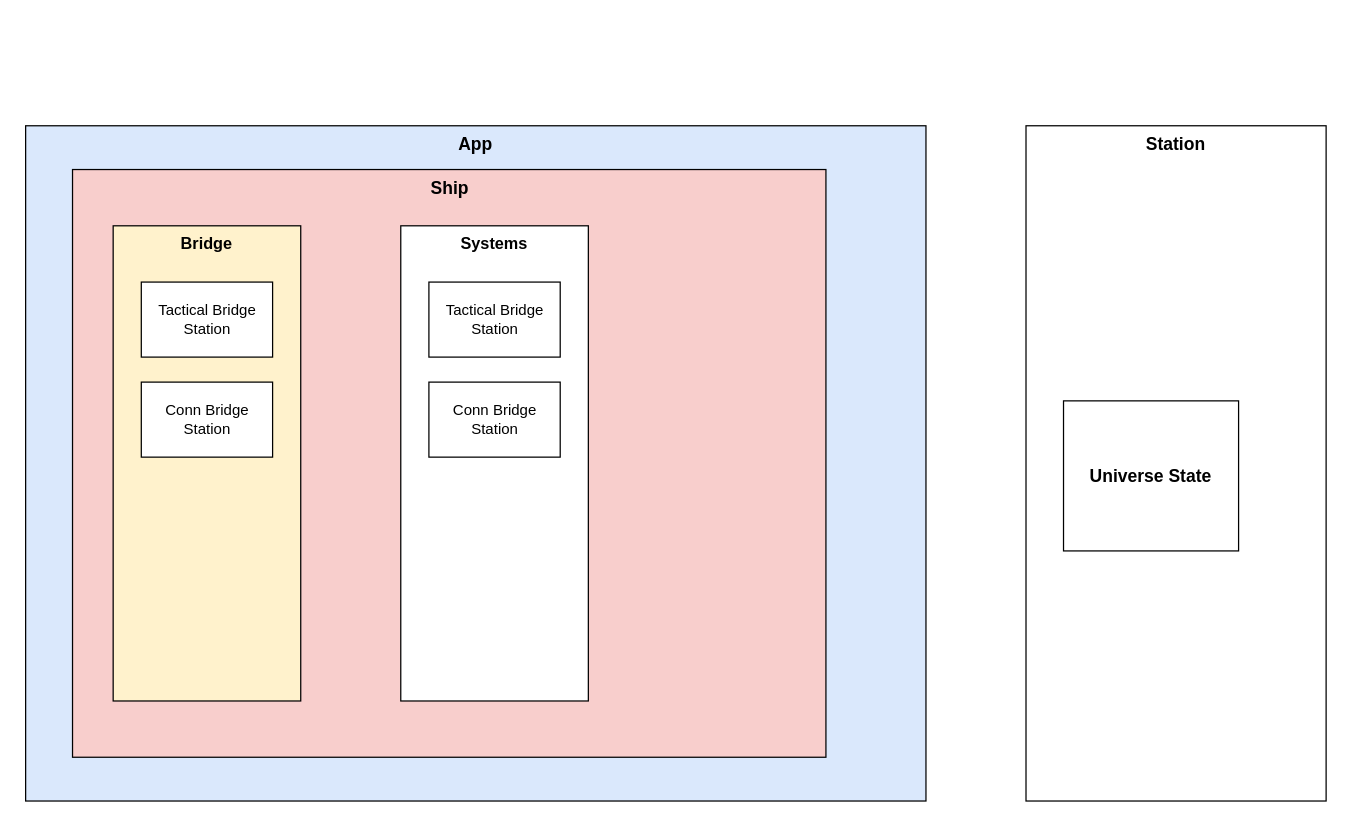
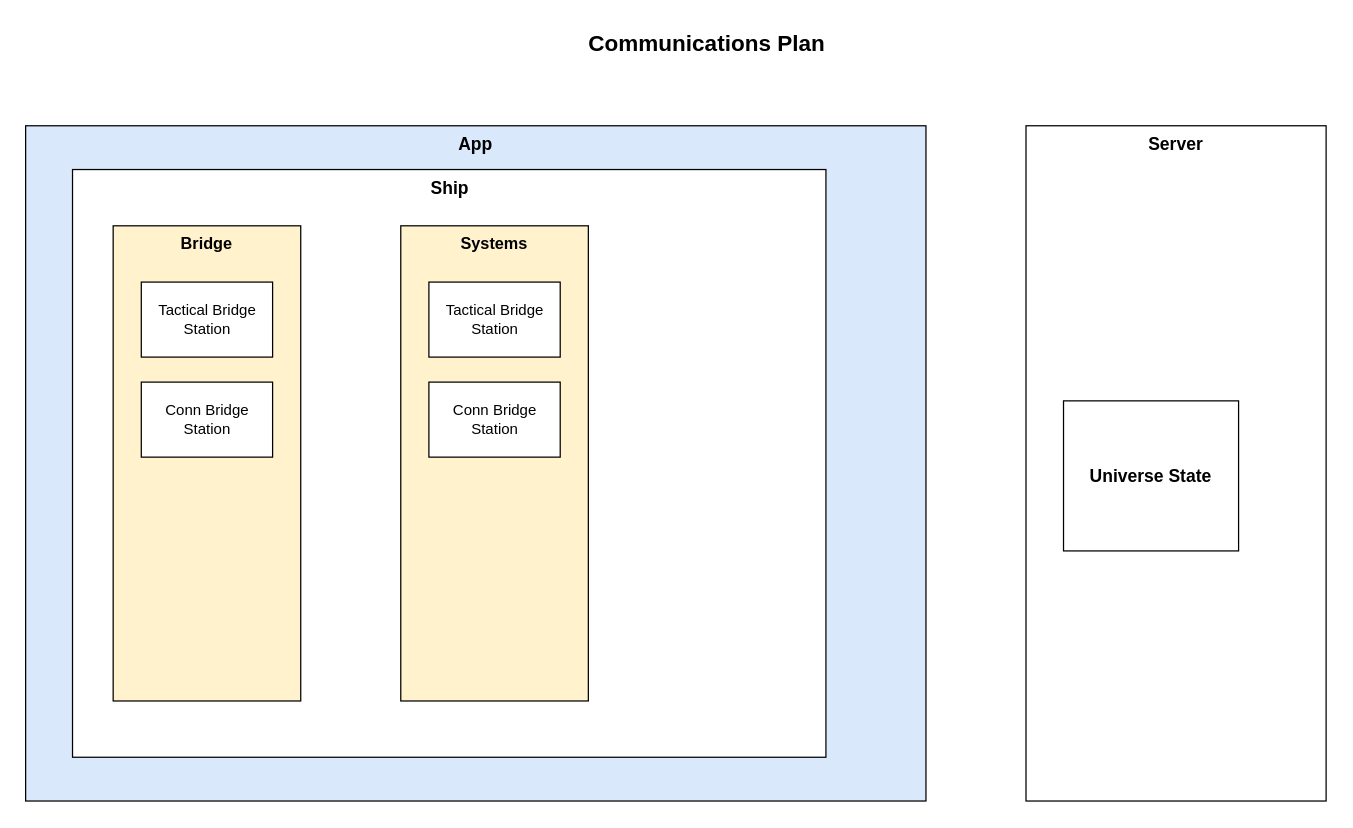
node "Communications Plan": added
node "Station": label "Station" -> "Server"
node "Ship": fillcolor #f8cecc -> #ffffff
node "Systems": fillcolor #ffffff -> #fff2cc
